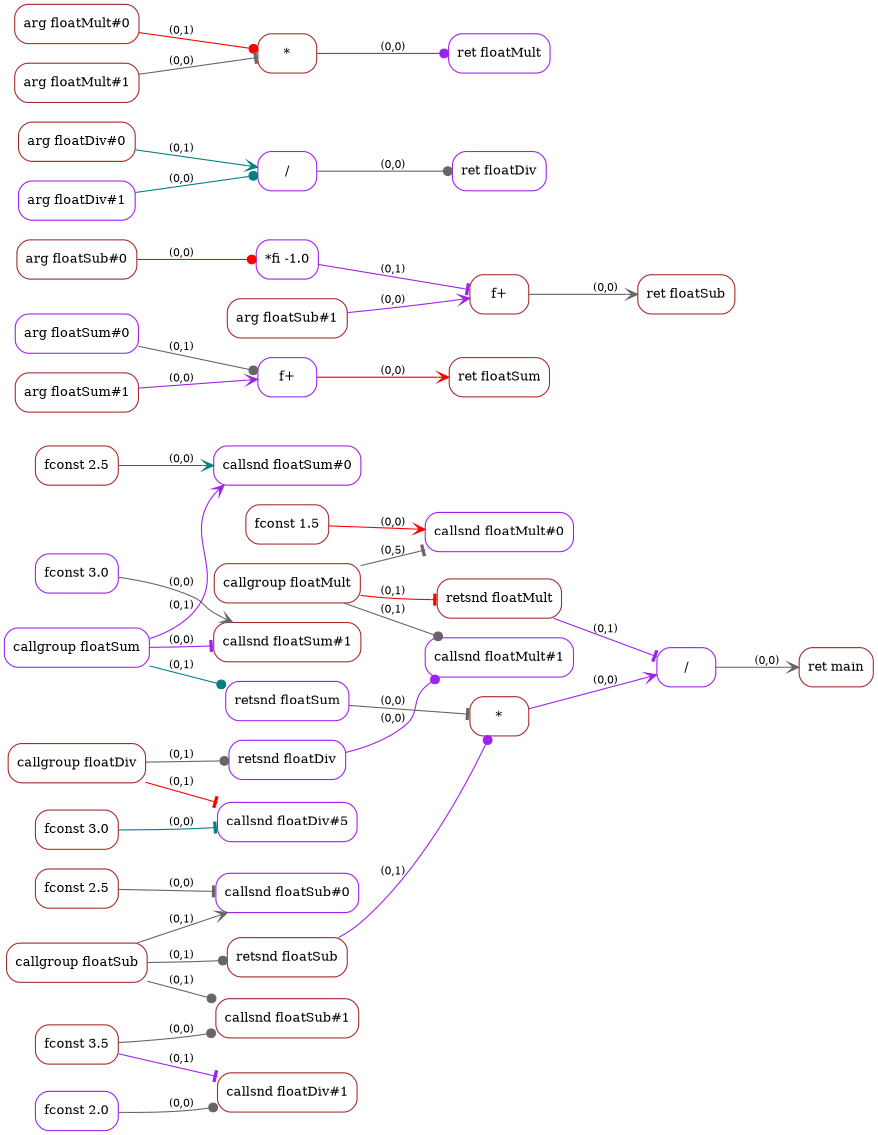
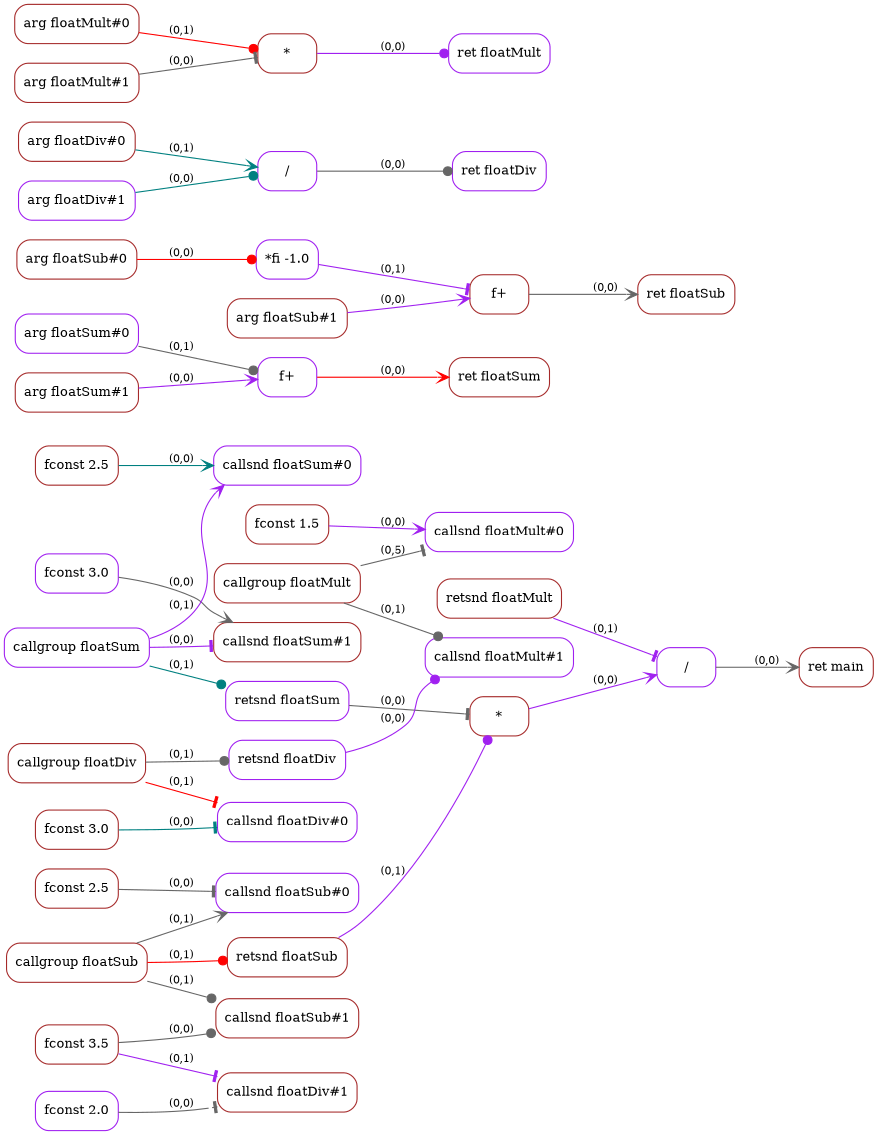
edge "fconst 1.5" -> "callsnd floatMult#0": color red -> purple
edge "callgroup floatMult" -> "retsnd floatMult": removed, label "(0,1)"
node "callsnd floatDiv#5": label "callsnd floatDiv#5" -> "callsnd floatDiv#0"
edge "callgroup floatSub" -> "retsnd floatSub": color gray40 -> red
edge "fconst 2.0" -> "callsnd floatDiv#1": arrowhead dot -> tee
